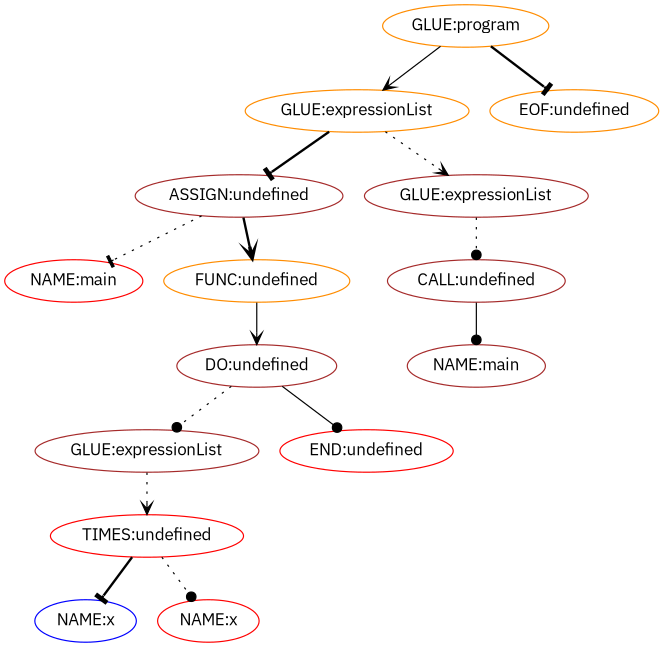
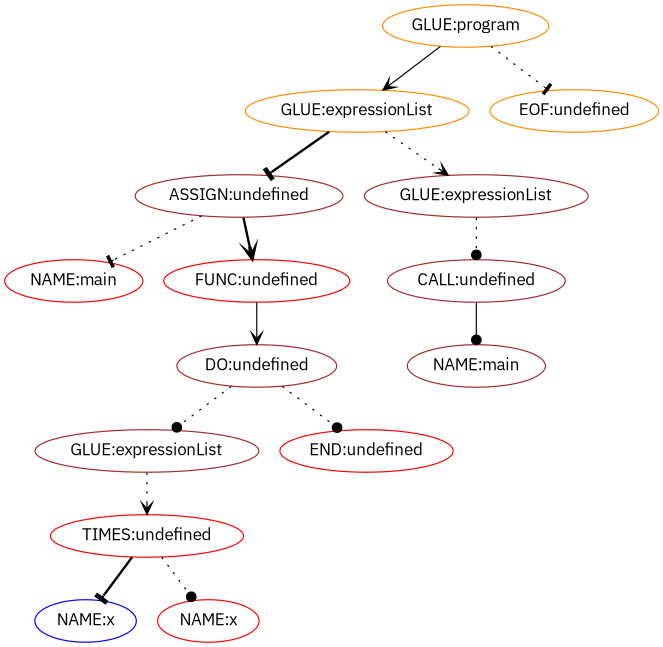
edge "GLUE:program" -> "EOF:undefined": style bold -> dotted
node "FUNC:undefined": color darkorange -> red
edge "DO:undefined" -> "END:undefined": style solid -> dotted
